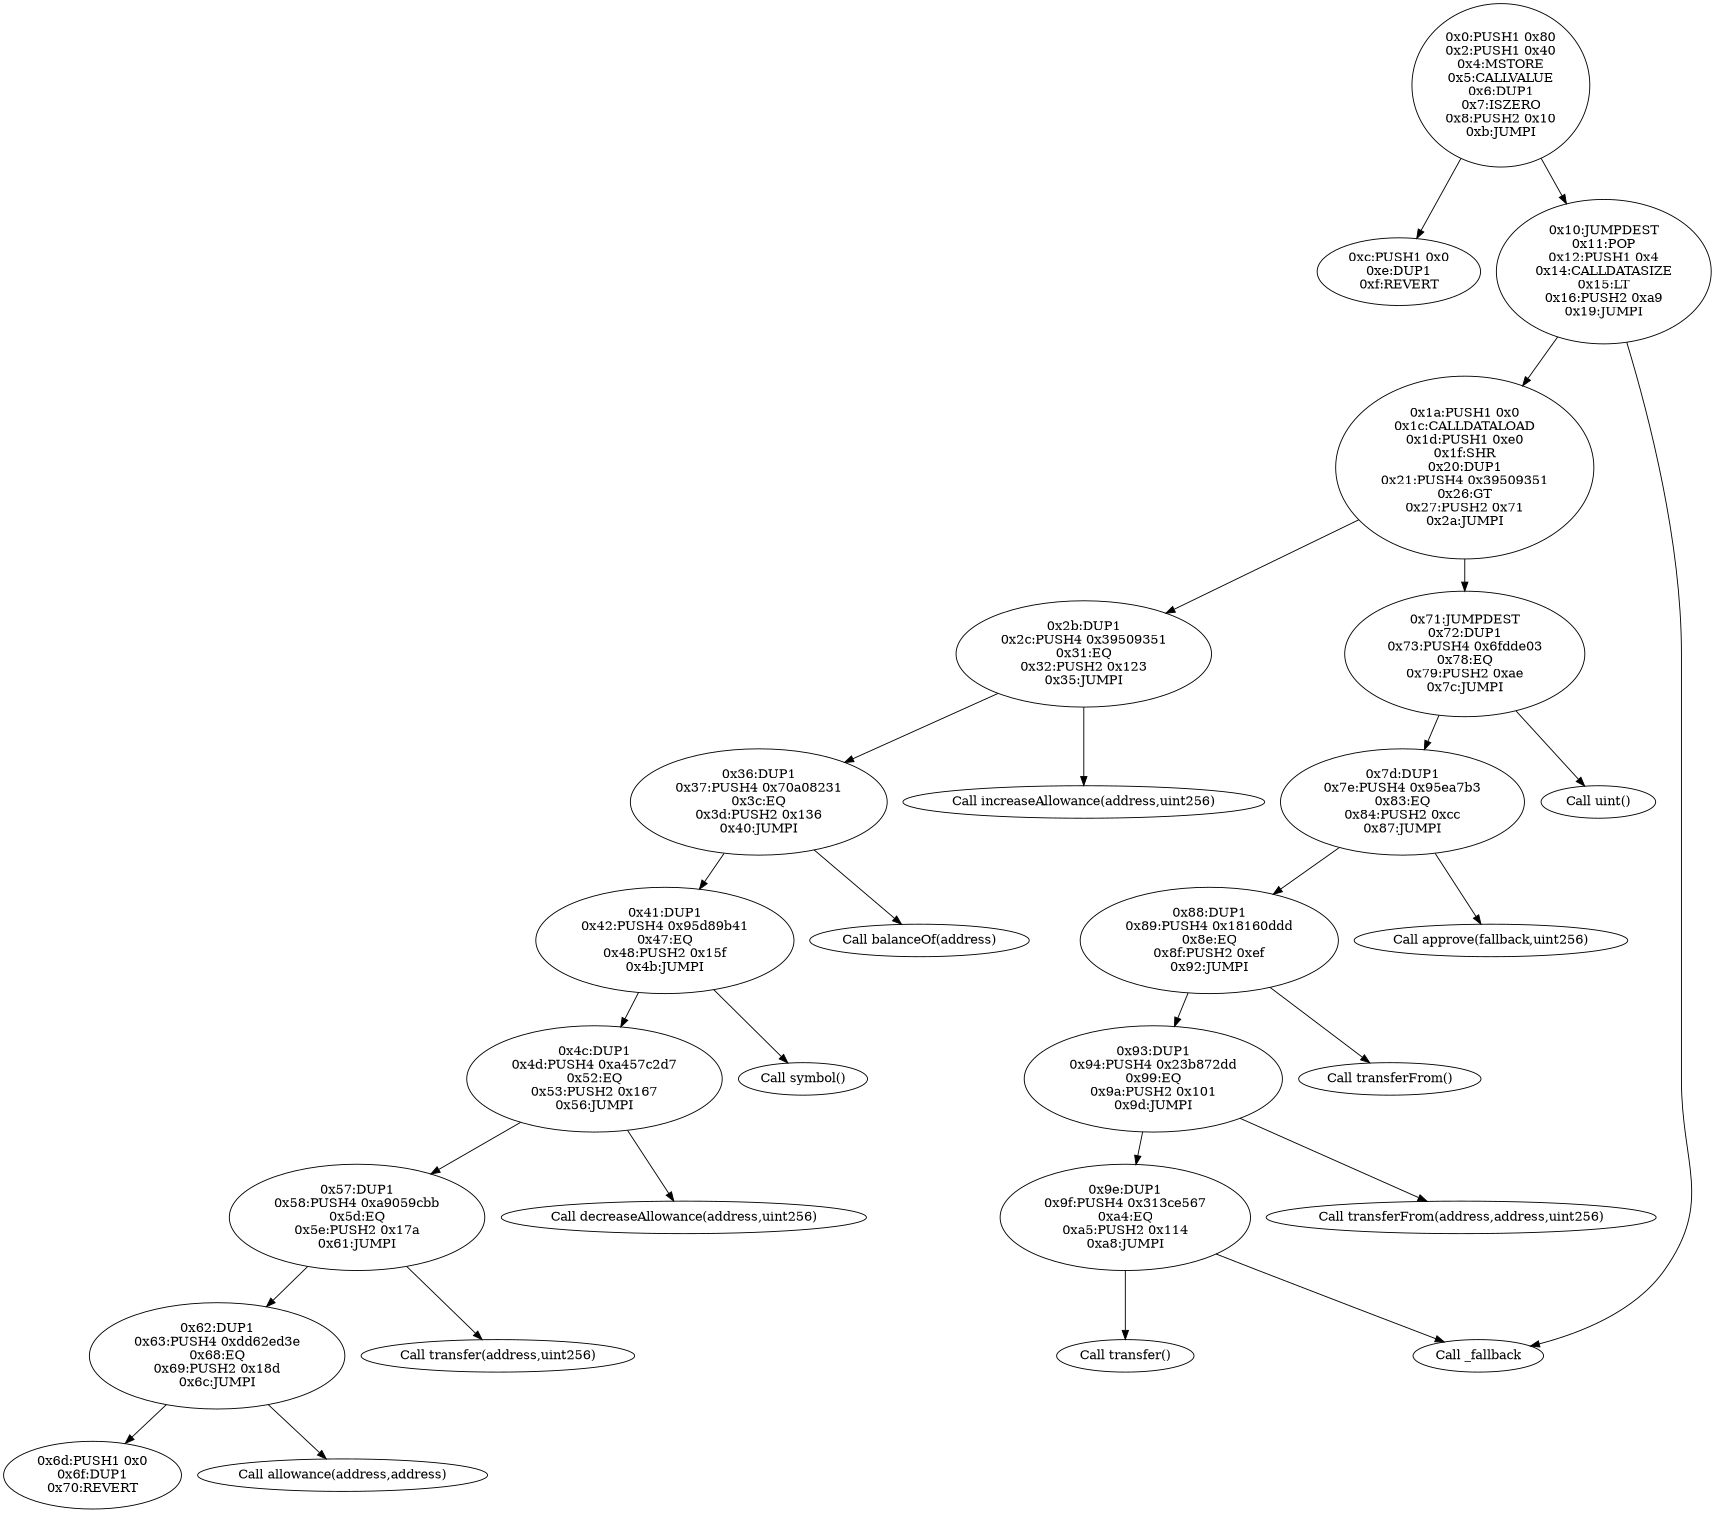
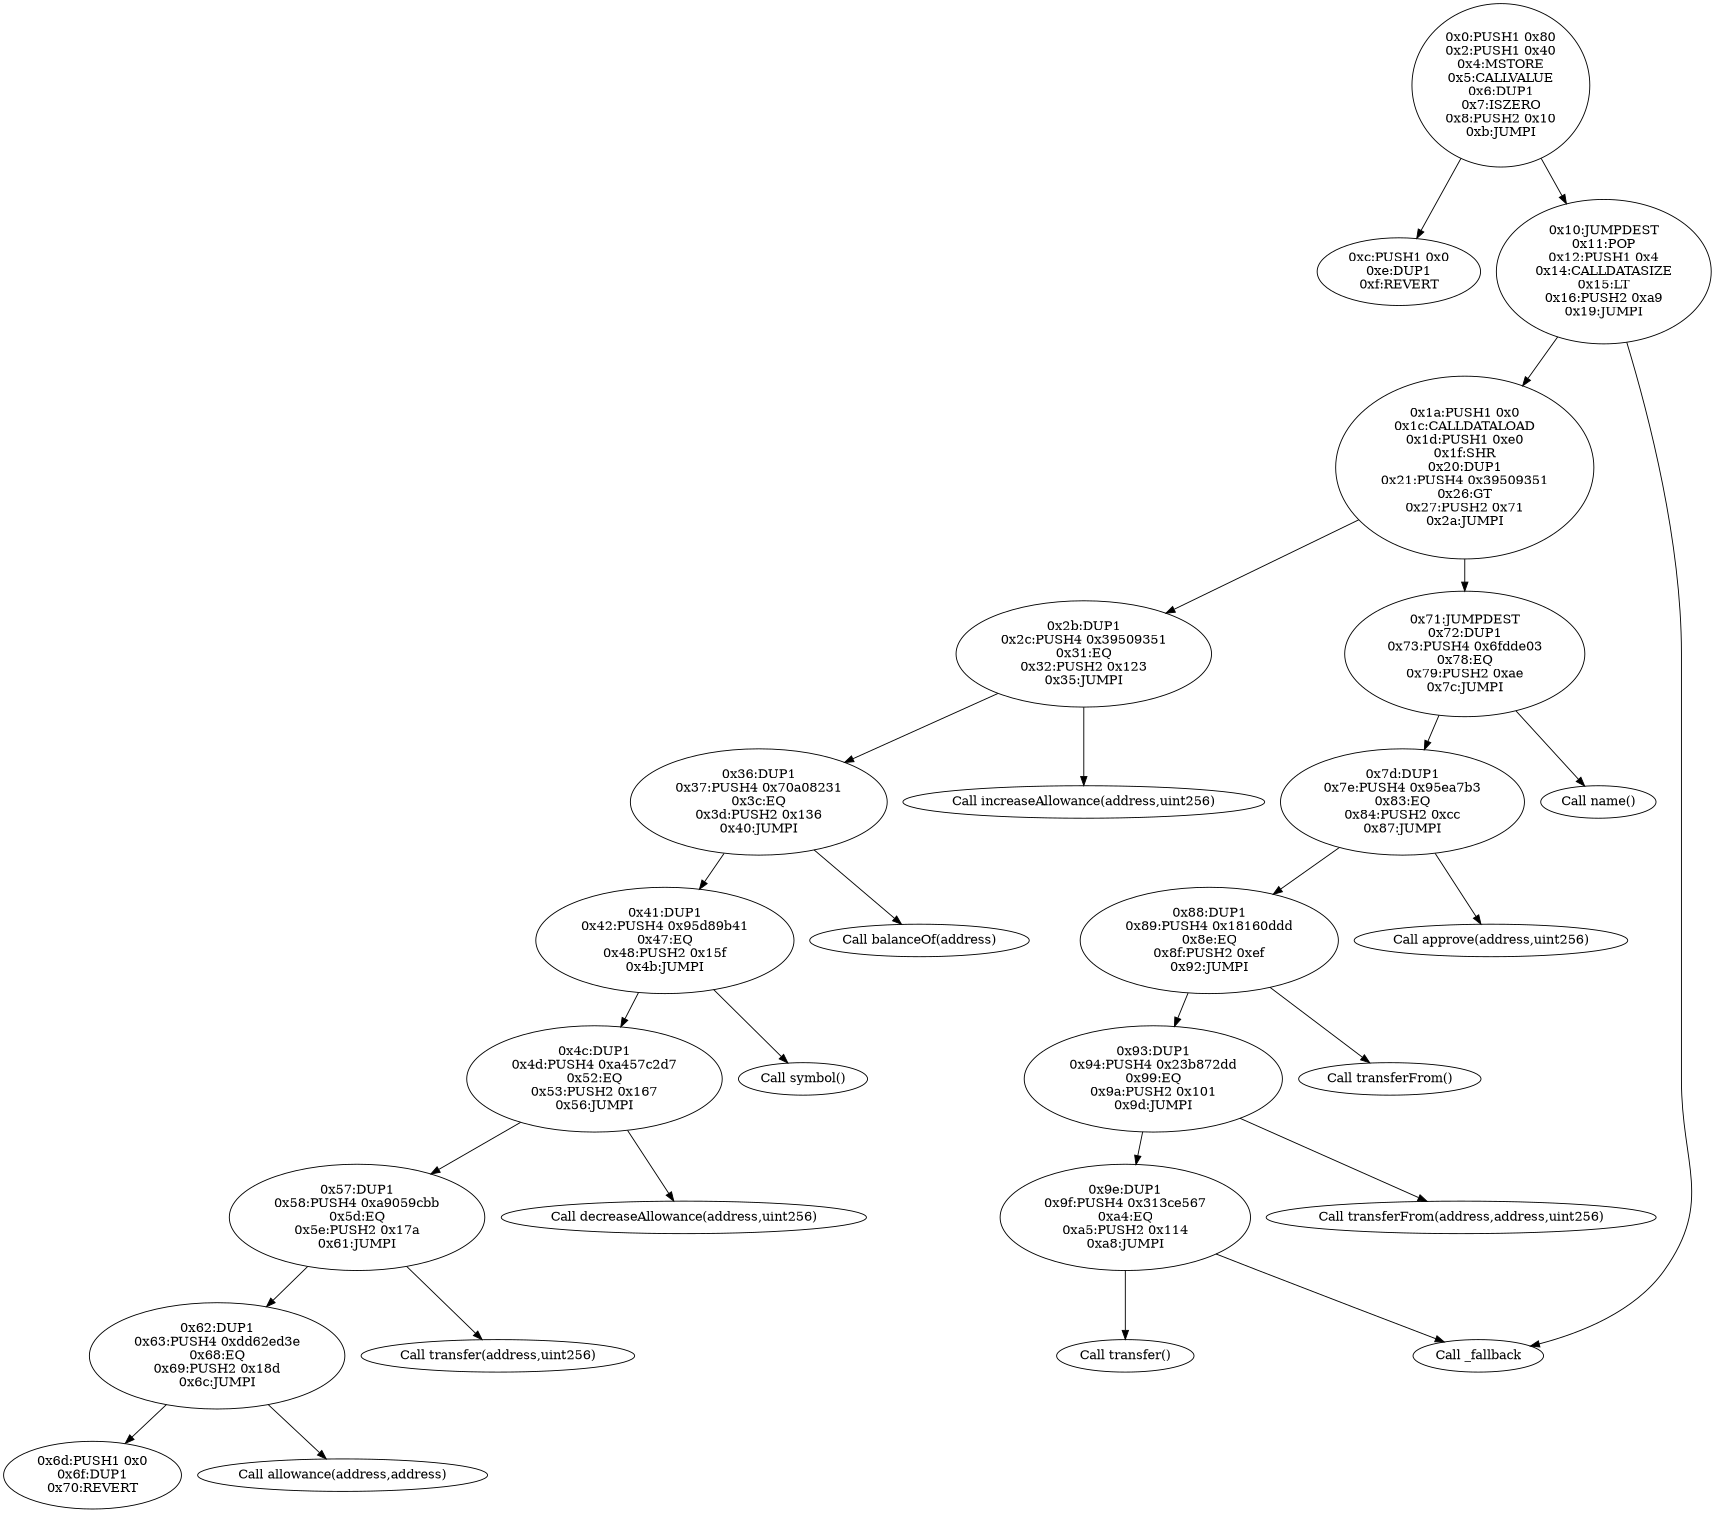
node "Call uint()": label "Call uint()" -> "Call name()"
node "Call approve(fallback,uint256)": label "Call approve(fallback,uint256)" -> "Call approve(address,uint256)"
